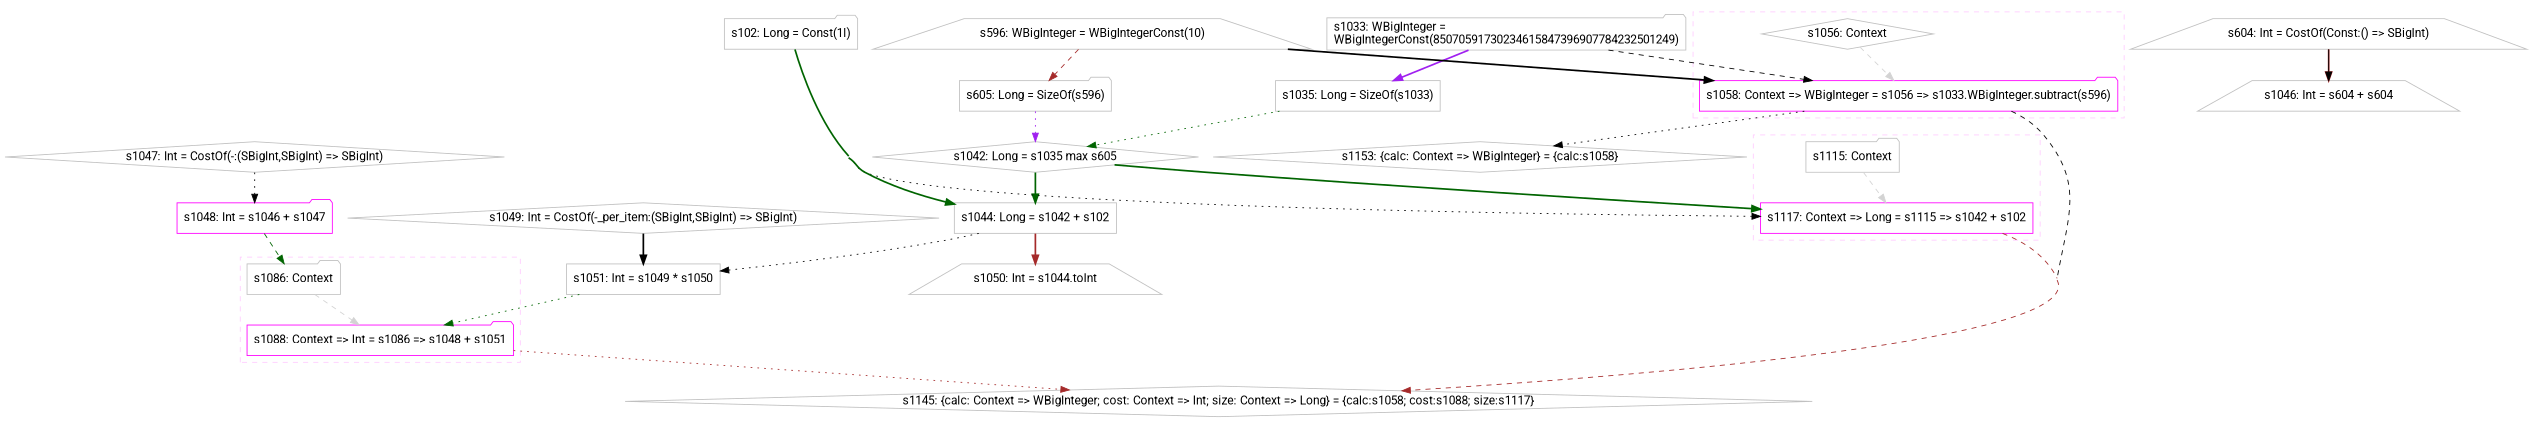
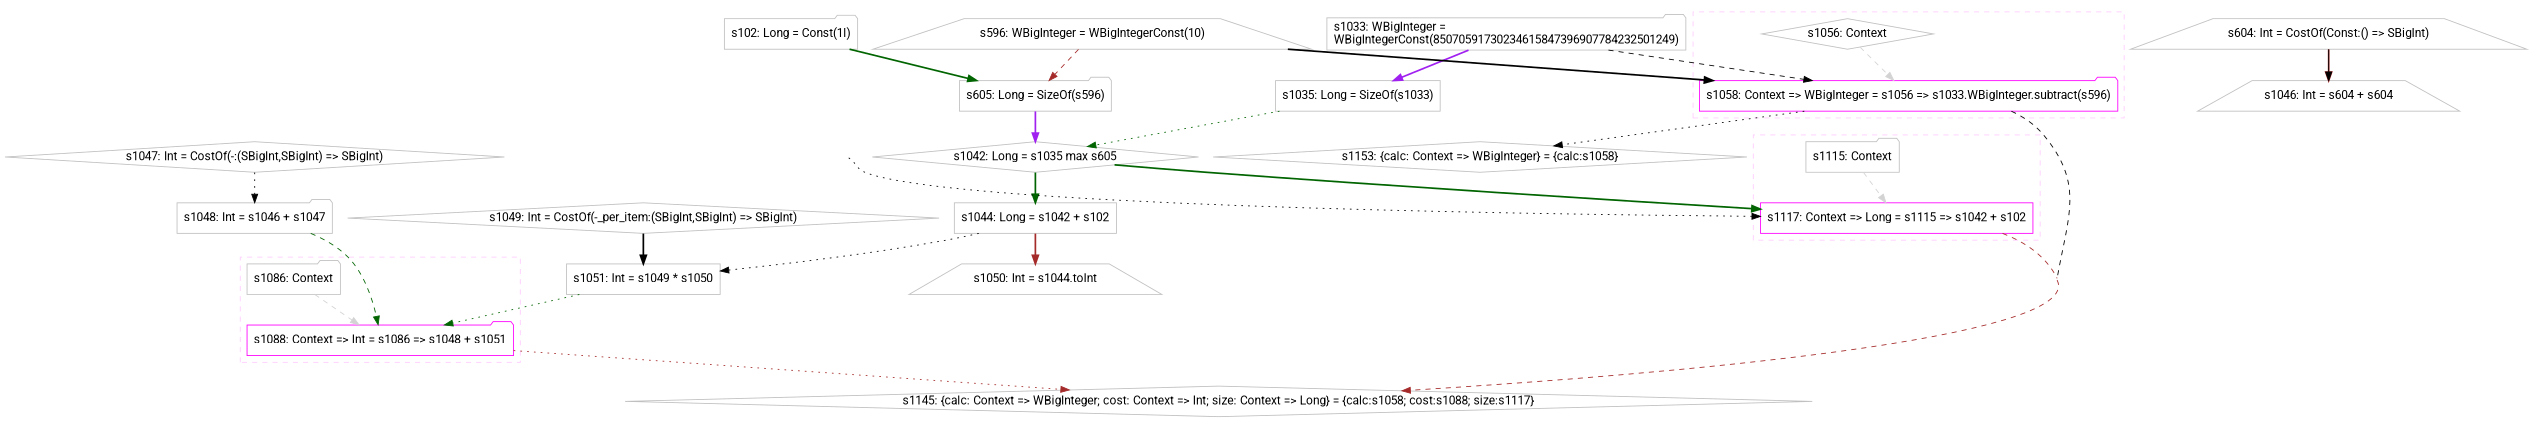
edge "s102: Long = Const(1l)" -> "s1044: Long = s1042 + s102": now "s102: Long = Const(1l)" -> "s605: Long = SizeOf(s596)"
edge "s605: Long = SizeOf(s596)" -> "s1042: Long = s1035 max s605": style dotted -> bold
node "s1048: Int = s1046 + s1047": color magenta -> gray
edge "s1048: Int = s1046 + s1047" -> "s1086: Context": now "s1048: Int = s1046 + s1047" -> "s1088: Context => Int = s1086 => s1048 + s1051"
